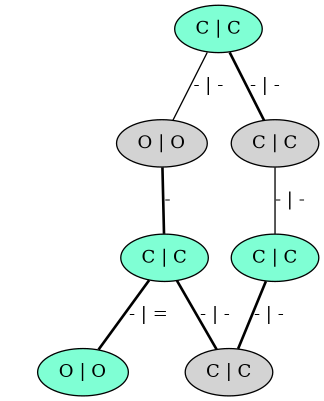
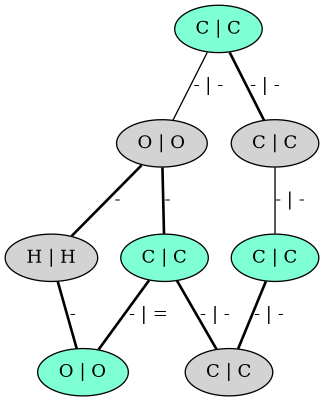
node "H | H": added
